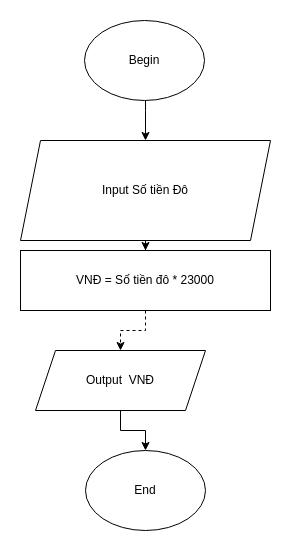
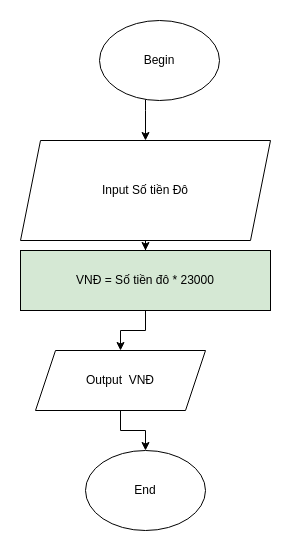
node "Begin": moved (145, 61) -> (160, 61)
node "VNĐ = Số tiền đô * 23000": fillcolor #ffffff -> #d5e8d4
edge "VNĐ = Số tiền đô * 23000" -> "Output VNĐ": style dashed -> solid
